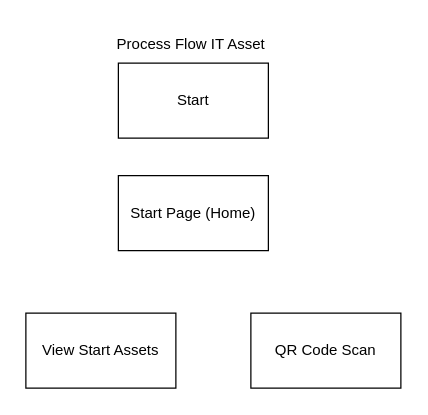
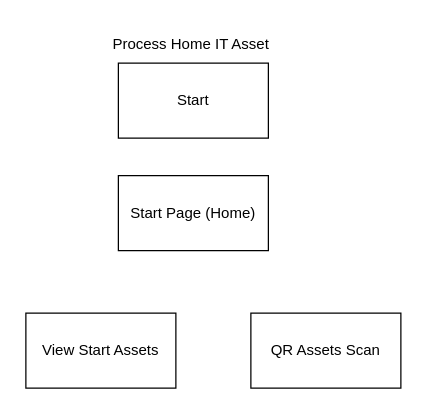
node "Process Flow IT Asset": label "Process Flow IT Asset" -> "Process Home IT Asset"
node "QR Code Scan": label "QR Code Scan" -> "QR Assets Scan"
